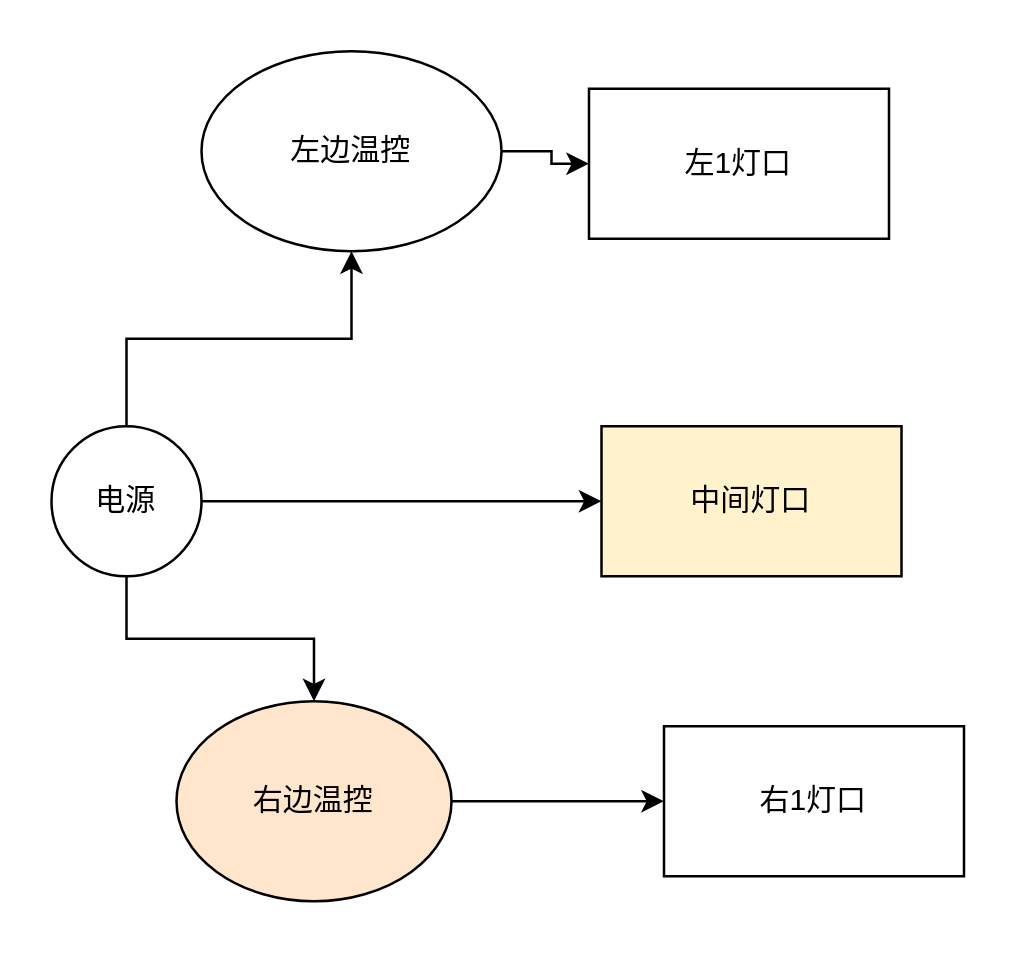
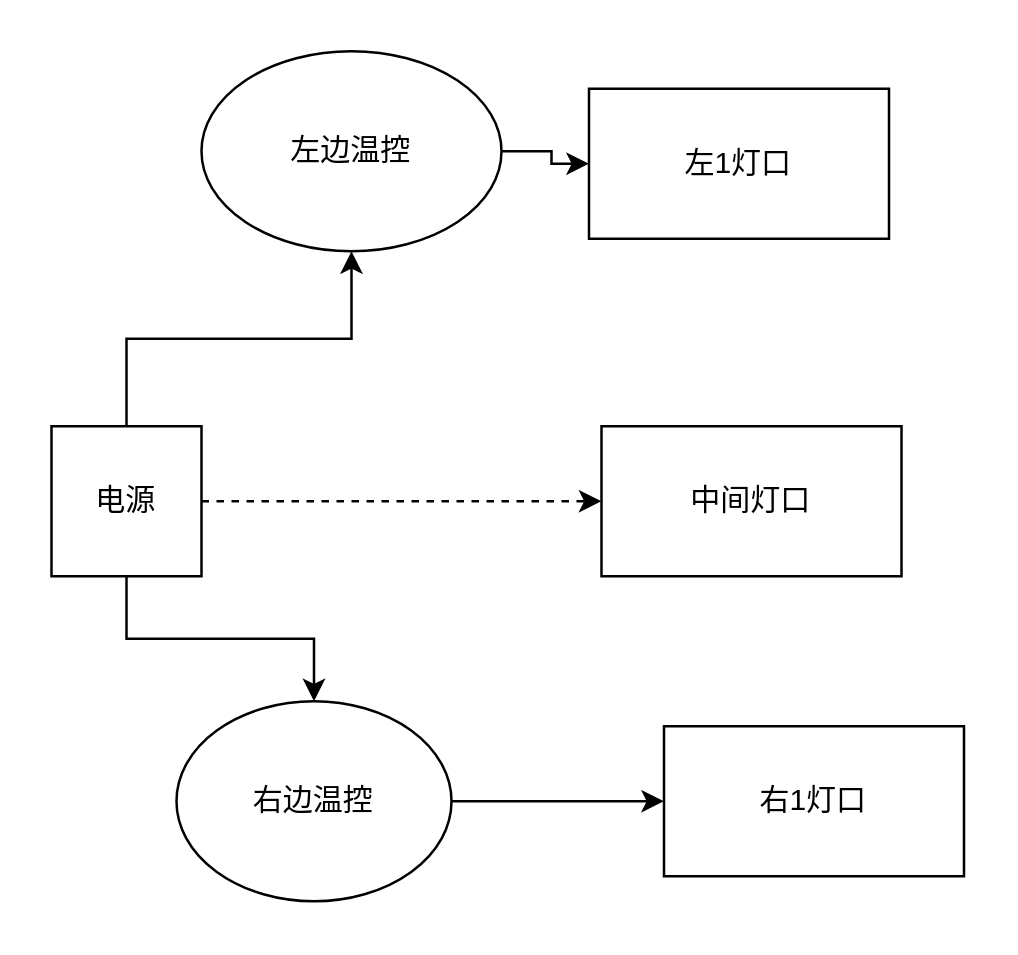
node "电源": shape ellipse -> rectangle
edge "电源" -> "中间灯口": style solid -> dashed
node "中间灯口": fillcolor #fff2cc -> #ffffff
node "右边温控": fillcolor #ffe6cc -> #ffffff
